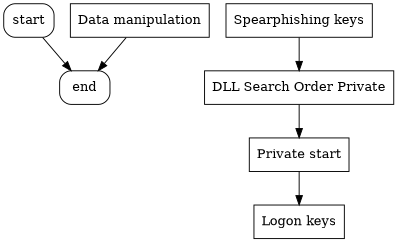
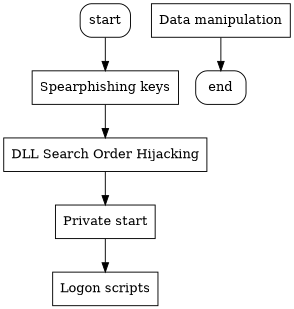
edge "start" -> "end": now "start" -> "Spearphishing keys"
node "DLL Search Order Private": label "DLL Search Order Private" -> "DLL Search Order Hijacking"
node "Logon keys": label "Logon keys" -> "Logon scripts"
